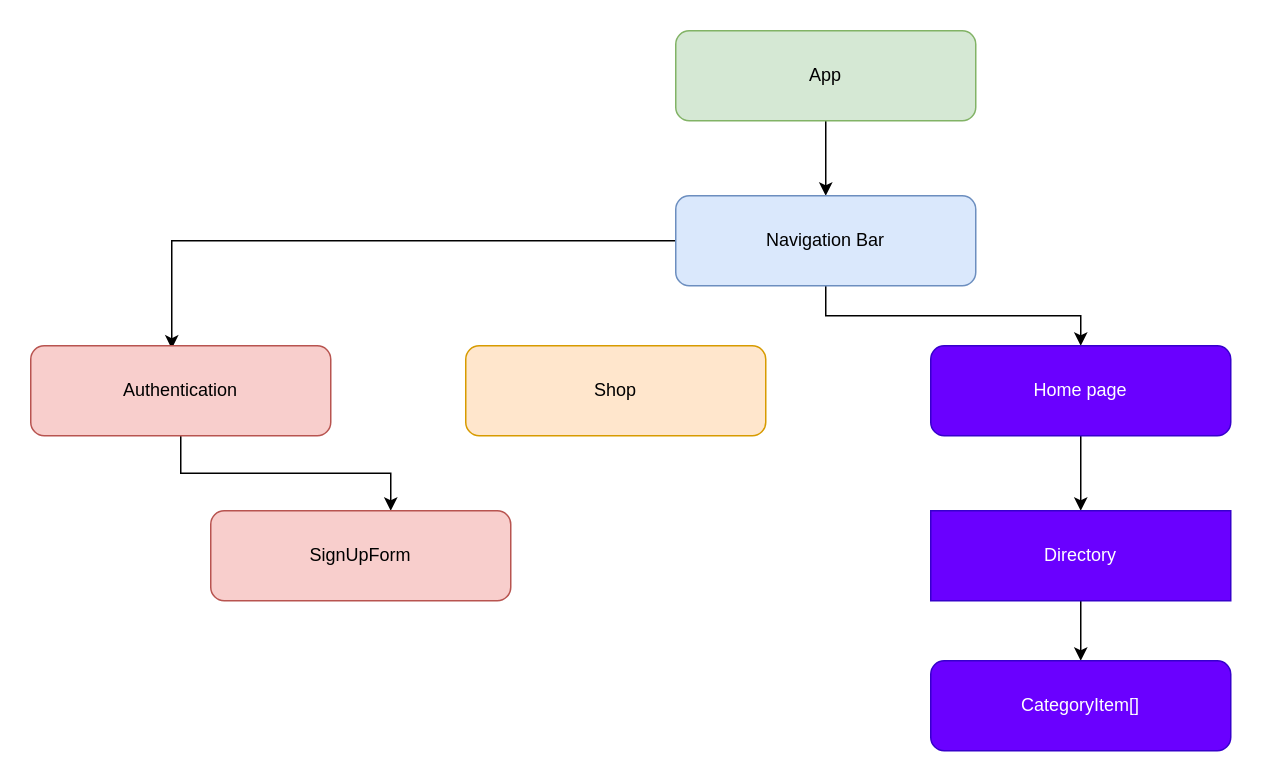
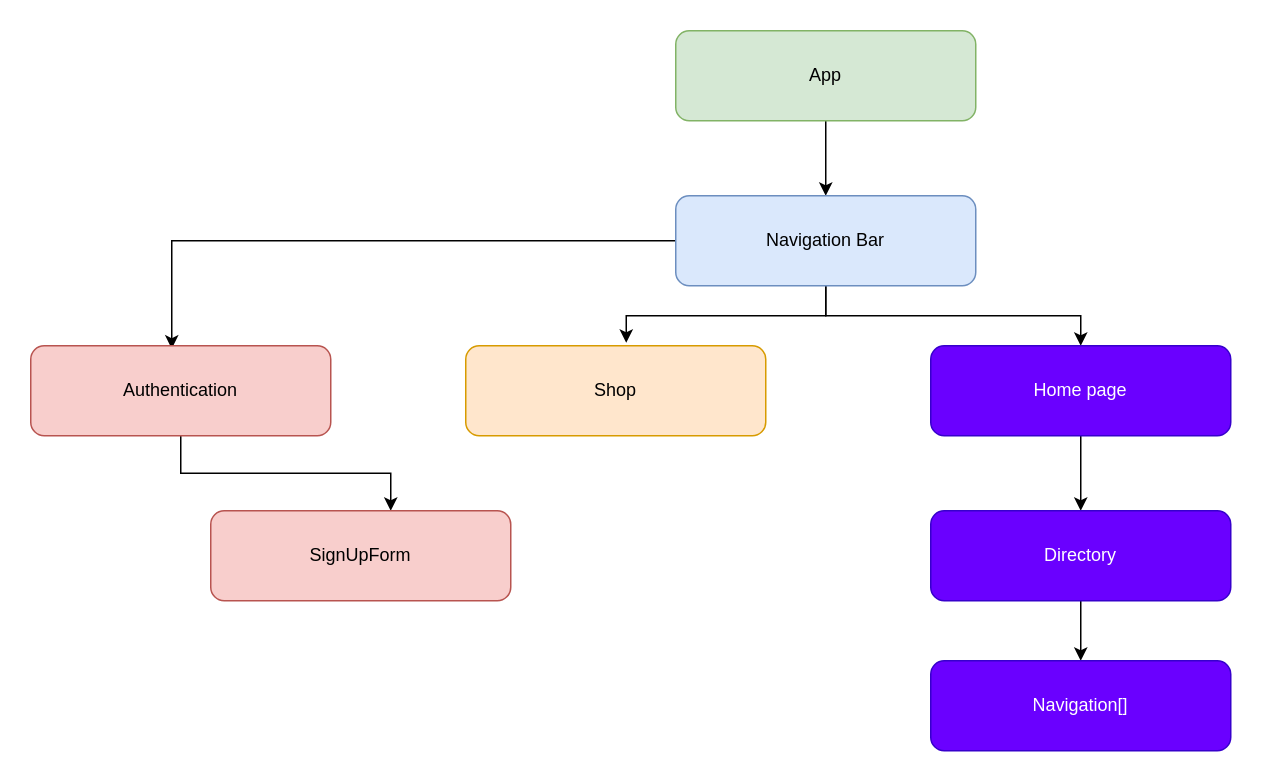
edge "Navigation Bar" -> "Shop": added
node "Directory": shape rectangle -> rounded rectangle
node "CategoryItem[]": label "CategoryItem[]" -> "Navigation[]"
